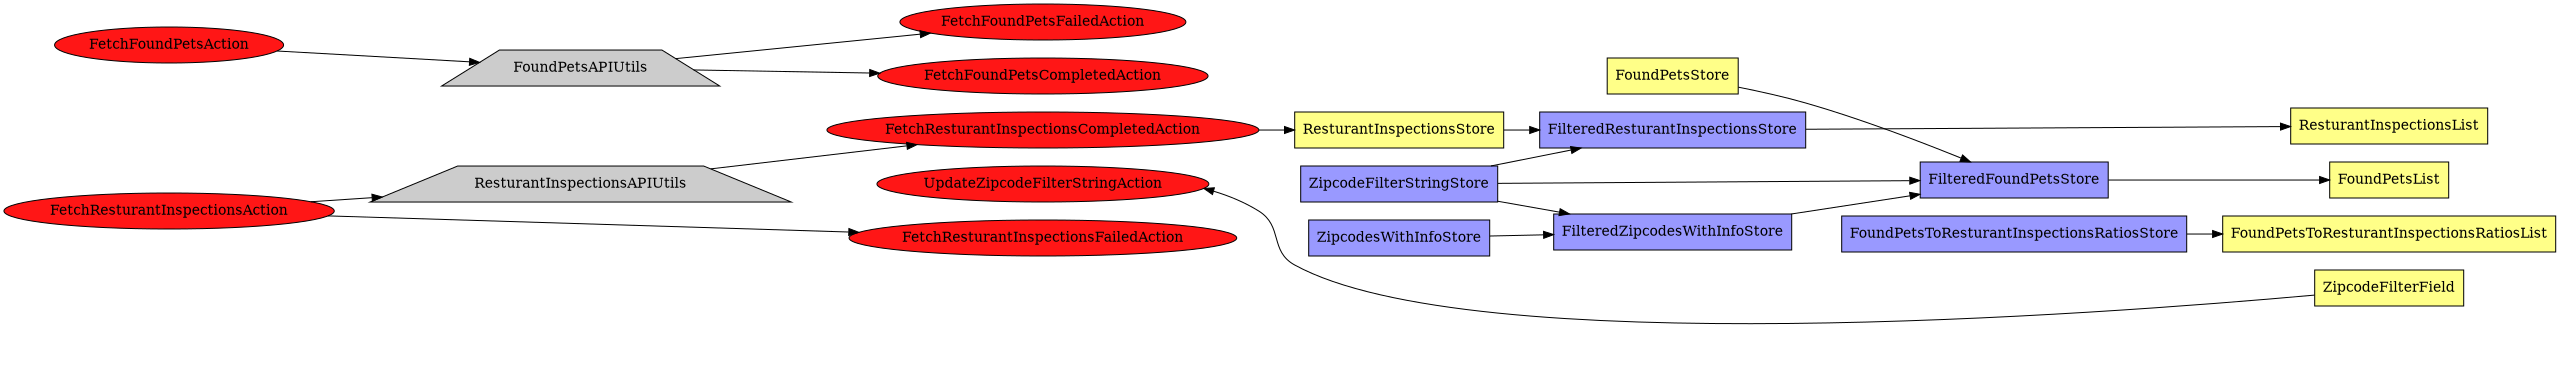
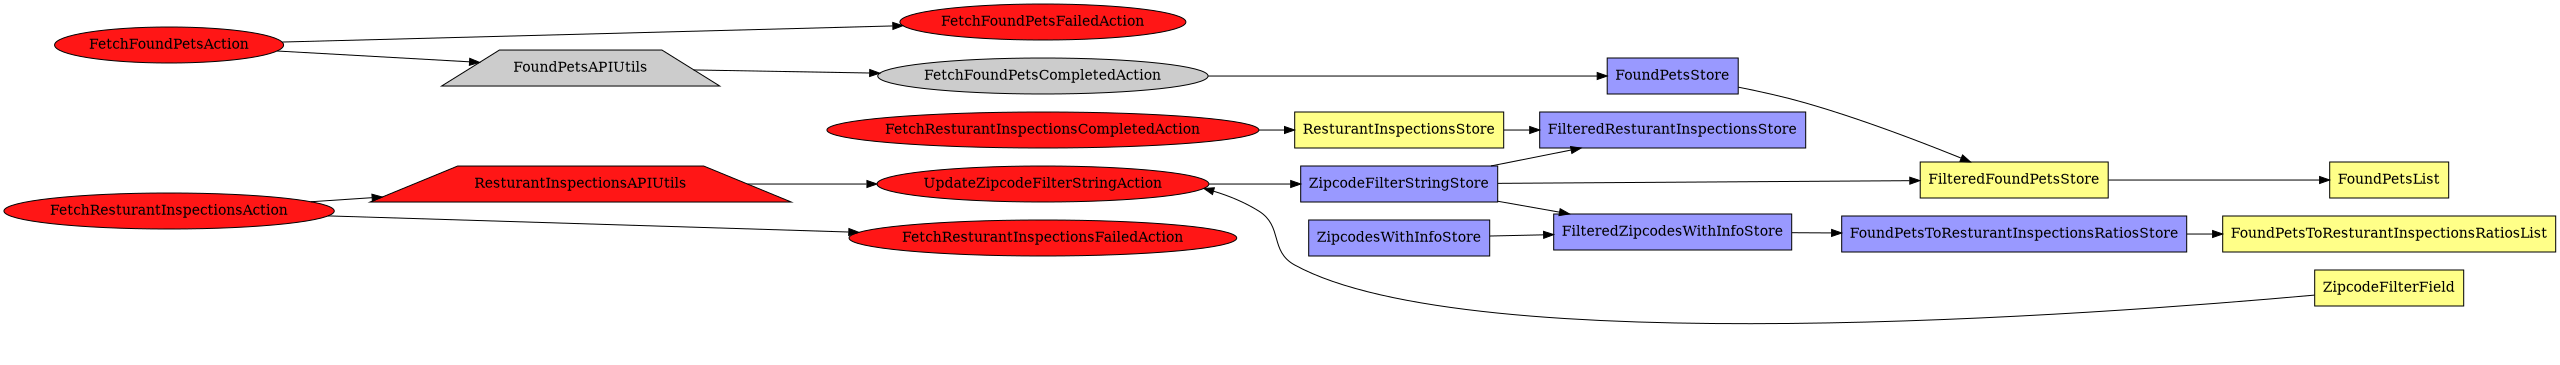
edge "FoundPetsAPIUtils" -> "FetchFoundPetsFailedAction": now "FetchFoundPetsAction" -> "FetchFoundPetsFailedAction"
node "FetchFoundPetsCompletedAction": fillcolor #ff1616 -> #cccccc
edge "FetchFoundPetsCompletedAction" -> "FoundPetsStore": added
node "FoundPetsStore": fillcolor #ffff88 -> #9999ff
node "ResturantInspectionsList": removed
edge "ResturantInspectionsAPIUtils" -> "FetchResturantInspectionsCompletedAction": now "ResturantInspectionsAPIUtils" -> "UpdateZipcodeFilterStringAction"
node "FilteredFoundPetsStore": fillcolor #9999ff -> #ffff88
node "ResturantInspectionsAPIUtils": fillcolor #cccccc -> #ff1616
edge "UpdateZipcodeFilterStringAction" -> "ZipcodeFilterStringStore": added
edge "FilteredZipcodesWithInfoStore" -> "FilteredFoundPetsStore": now "FilteredZipcodesWithInfoStore" -> "FoundPetsToResturantInspectionsRatiosStore"
